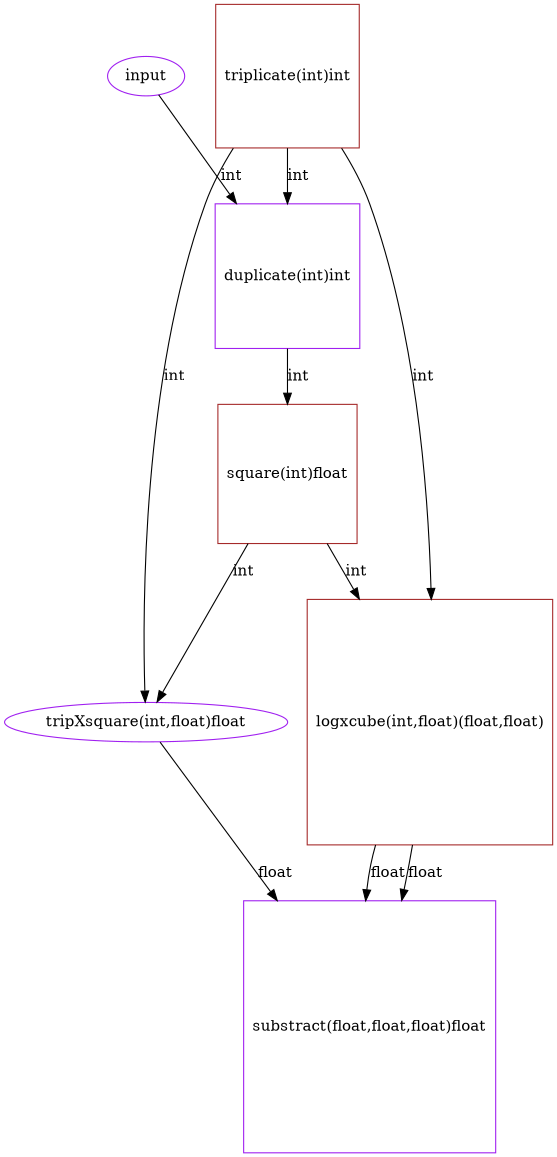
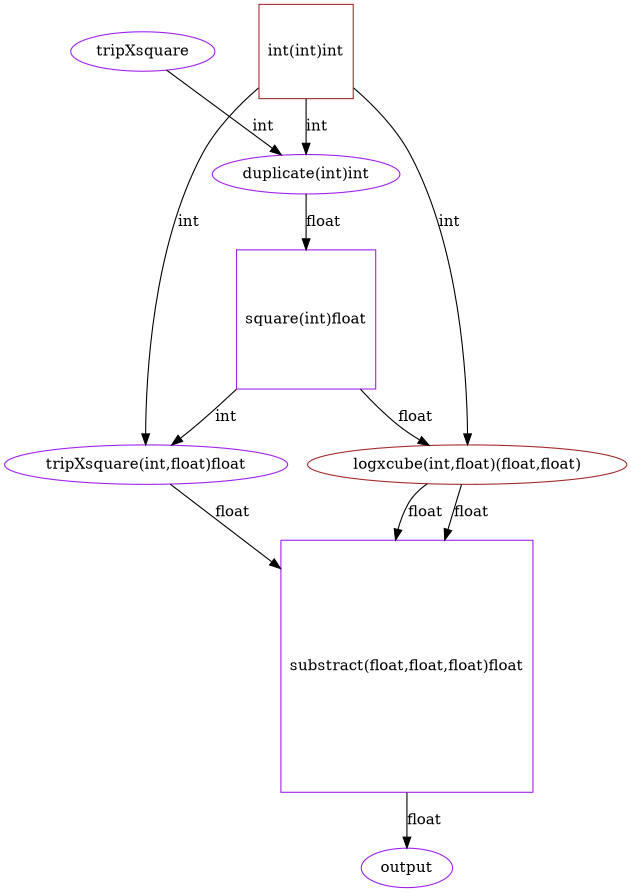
node "input": label "input" -> "tripXsquare"
node "triplicate(int)int": label "triplicate(int)int" -> "int(int)int"
node "duplicate(int)int": shape square -> ellipse
edge "duplicate(int)int" -> "square(int)float": label "int" -> "float"
node "square(int)float": color brown -> purple
edge "square(int)float" -> "logxcube(int,float)(float,float)": label "int" -> "float"
node "logxcube(int,float)(float,float)": shape square -> ellipse
node "output": added
